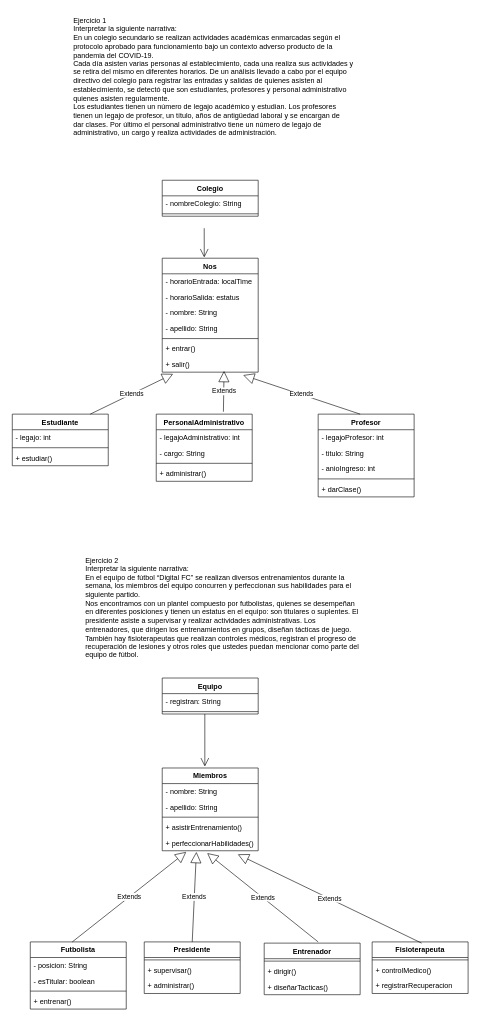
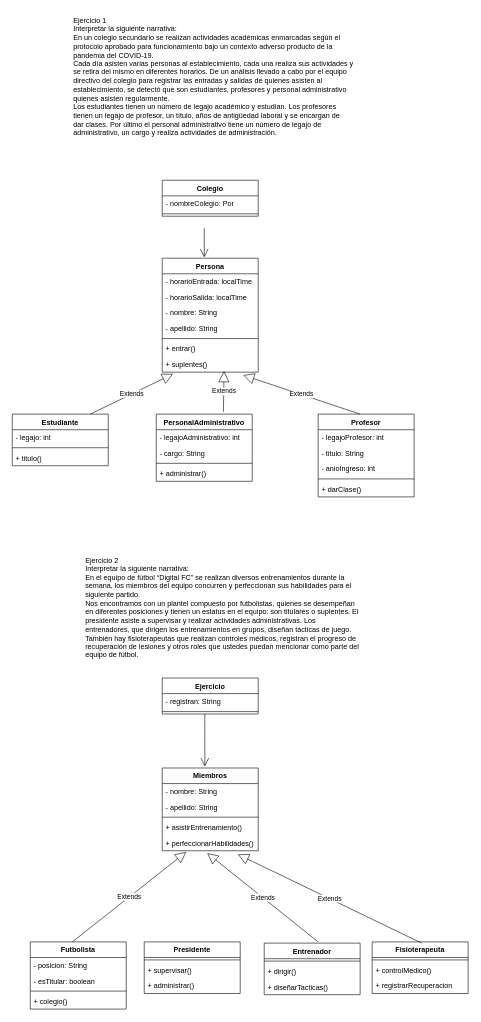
node "- nombreColegio: String": label "- nombreColegio: String" -> "- nombreColegio: Por"
node "Nos": label "Nos" -> "Persona"
node "- horarioSalida: estatus": label "- horarioSalida: estatus" -> "- horarioSalida: localTime"
node "+ salir()": label "+ salir()" -> "+ suplentes()"
node "+ estudiar()": label "+ estudiar()" -> "+ titulo()"
node "Equipo": label "Equipo" -> "Ejercicio"
edge "Presidente" -> "+ perfeccionarHabilidades()": removed, label "Extends"
node "+ entrenar()": label "+ entrenar()" -> "+ colegio()"
